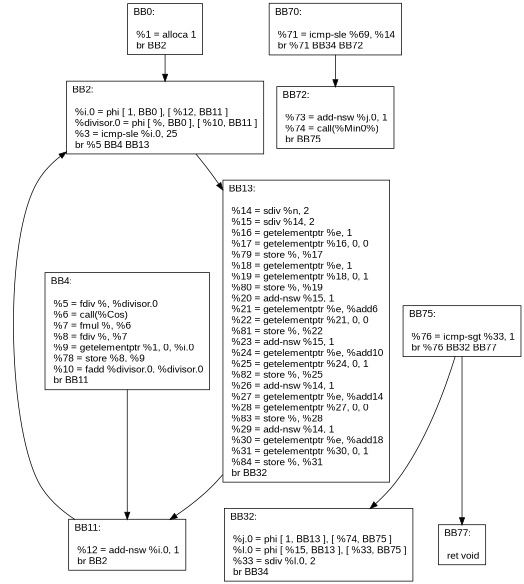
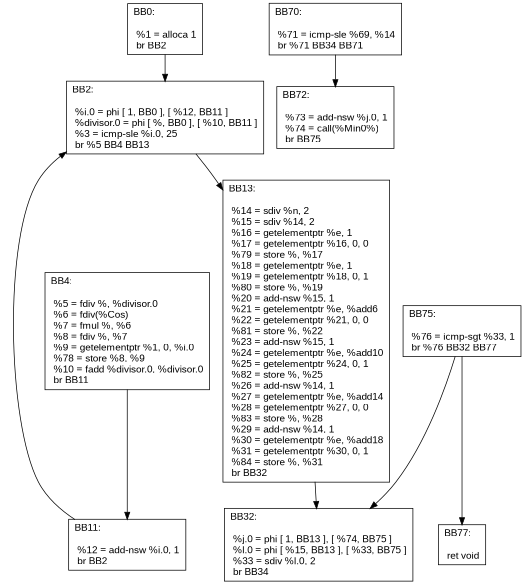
node "BB70:": text "br %71 BB34 BB72" -> "br %71 BB34 BB71"
node "BB4:": text "%6 = call(%Cos)" -> "%6 = fdiv(%Cos)"
edge "BB13:" -> "BB11:": now "BB13:" -> "BB32:"
